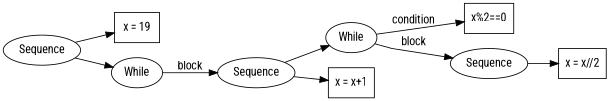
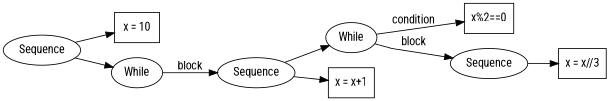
node "x = 19": label "x = 19" -> "x = 10"
node "x = x//2": label "x = x//2" -> "x = x//3"
